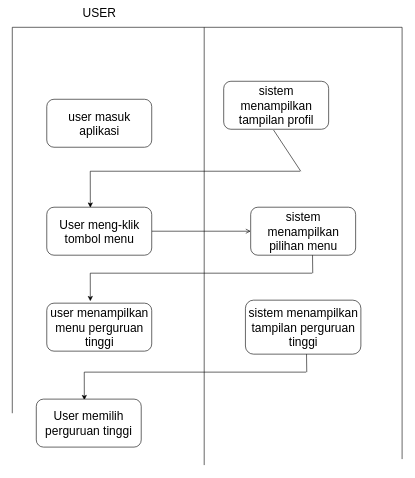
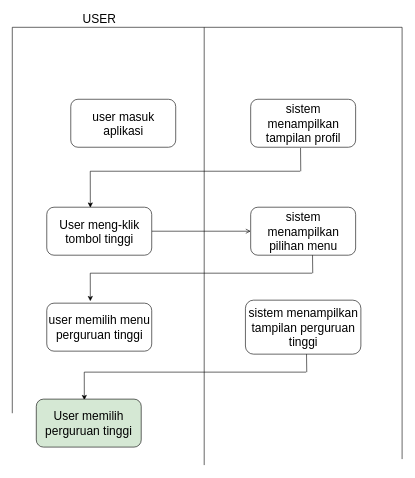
node "USER": moved (99, 12) -> (99, 18)
node "sistem menampilkan tampilan profil": moved (276, 105) -> (303, 123)
node "user masuk aplikasi": moved (99, 123) -> (123, 123)
node "User meng-klik tombol menu": label "User meng-klik tombol menu" -> "User meng-klik tombol tinggi"
node "user menampilkan menu perguruan tinggi": label "user menampilkan menu perguruan tinggi" -> "user memilih menu perguruan tinggi"
node "User memilih perguruan tinggi": fillcolor #ffffff -> #d5e8d4
